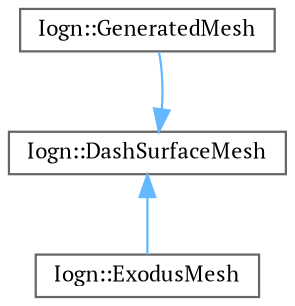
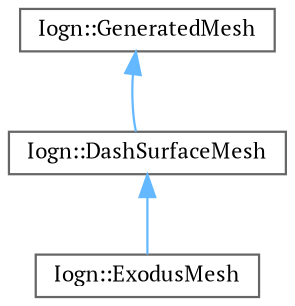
edge "Iogn::GeneratedMesh" -> "Iogn::DashSurfaceMesh": reversed
